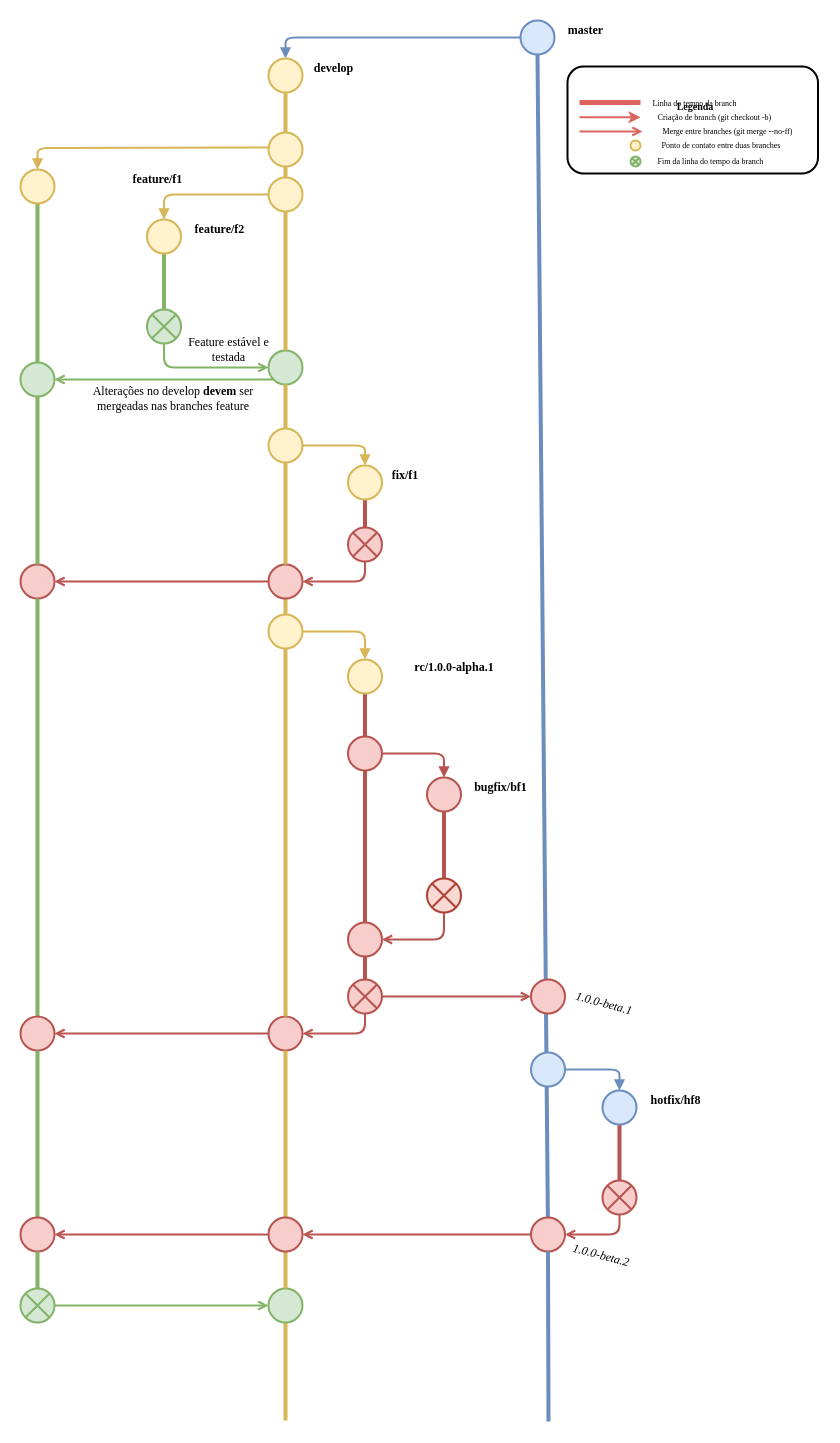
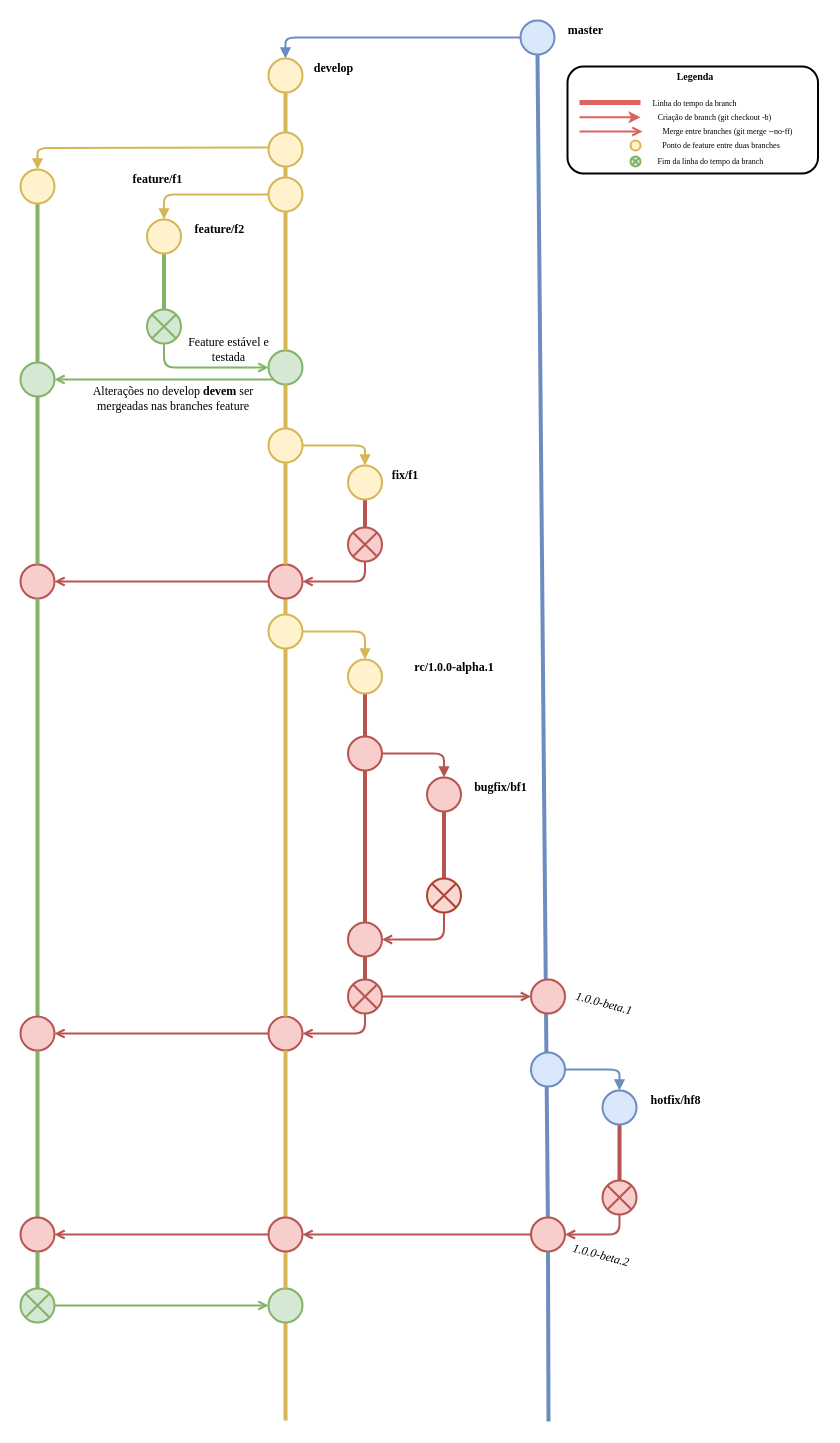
node "Legenda": moved (696, 107) -> (696, 77)
node "Ponto de contato entre duas branches": label "Ponto de contato entre duas branches" -> "Ponto de feature entre duas branches"
